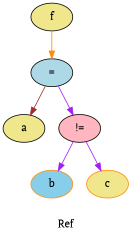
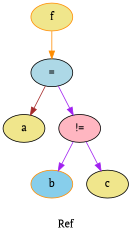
node "f": color black -> darkorange
node "c": color darkorange -> black
